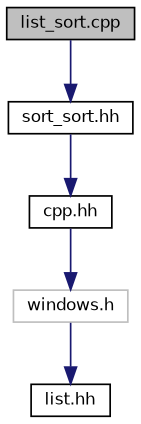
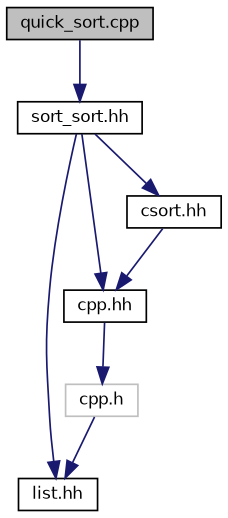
node "list_sort.cpp": label "list_sort.cpp" -> "quick_sort.cpp"
node "csort.hh": added
edge "sort_sort.hh" -> "list.hh": added
node "windows.h": label "windows.h" -> "cpp.h"
